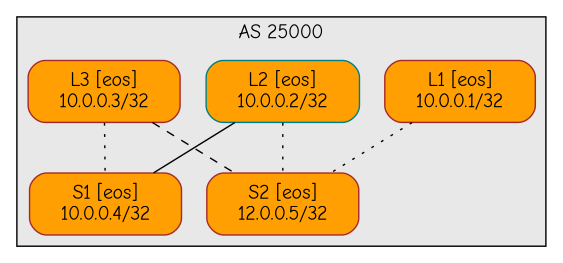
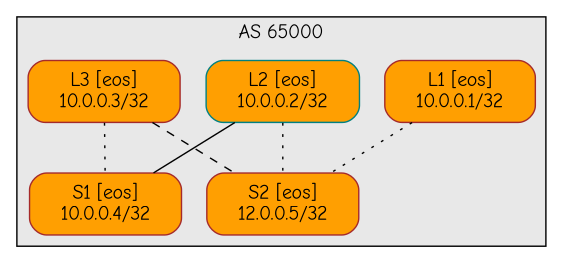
cluster "AS 25000": label "AS 25000" -> "AS 65000"
